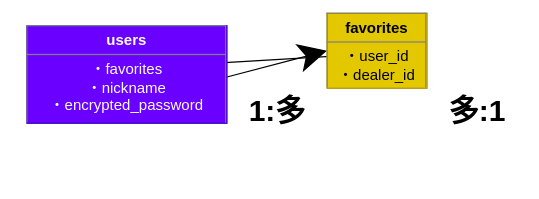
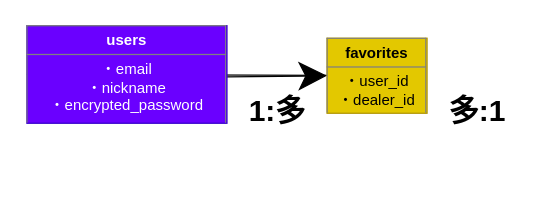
node "favorites ・user_id ・dealer_id": moved (377, 51) -> (377, 76)
node "users ・favorites ・nickname ・encrypted_password": label "users ・favorites ・nickname ・encrypted_password" -> "users ・email ・nickname ・encrypted_password"
